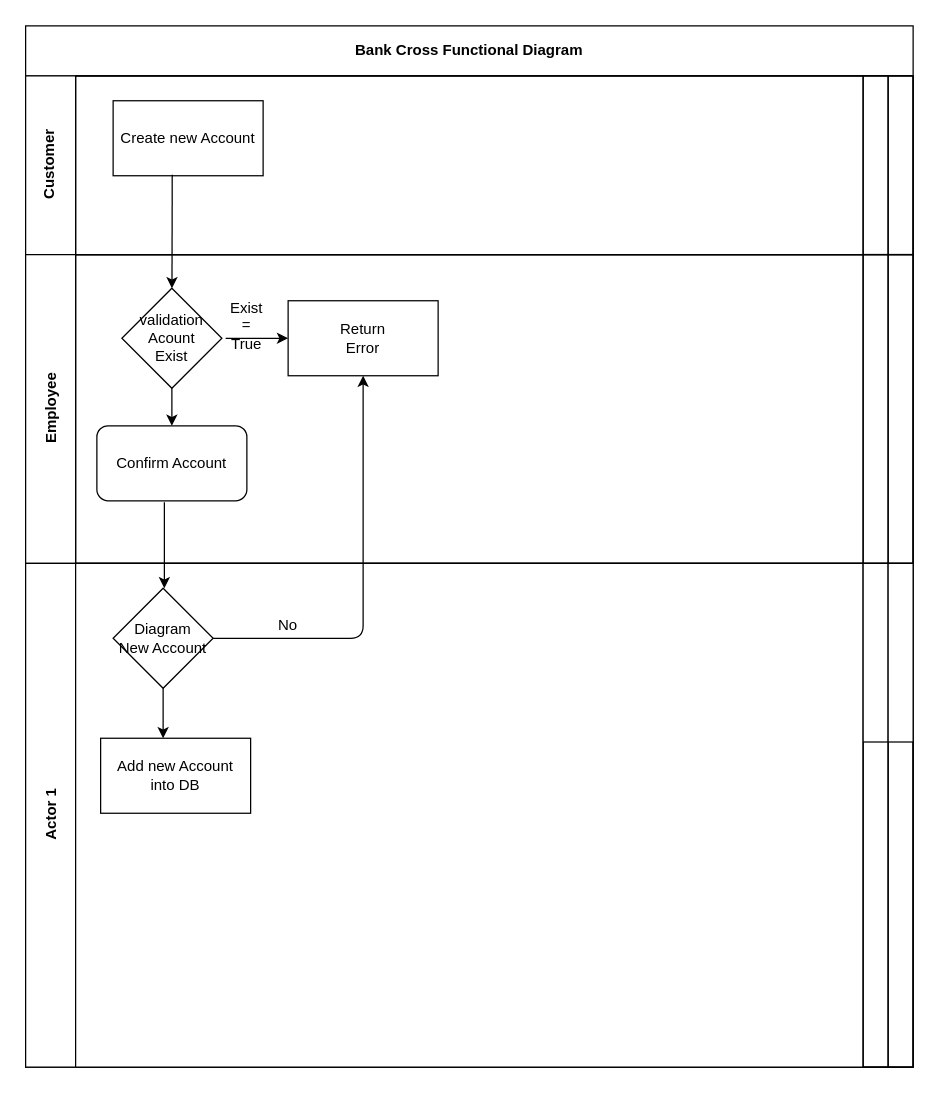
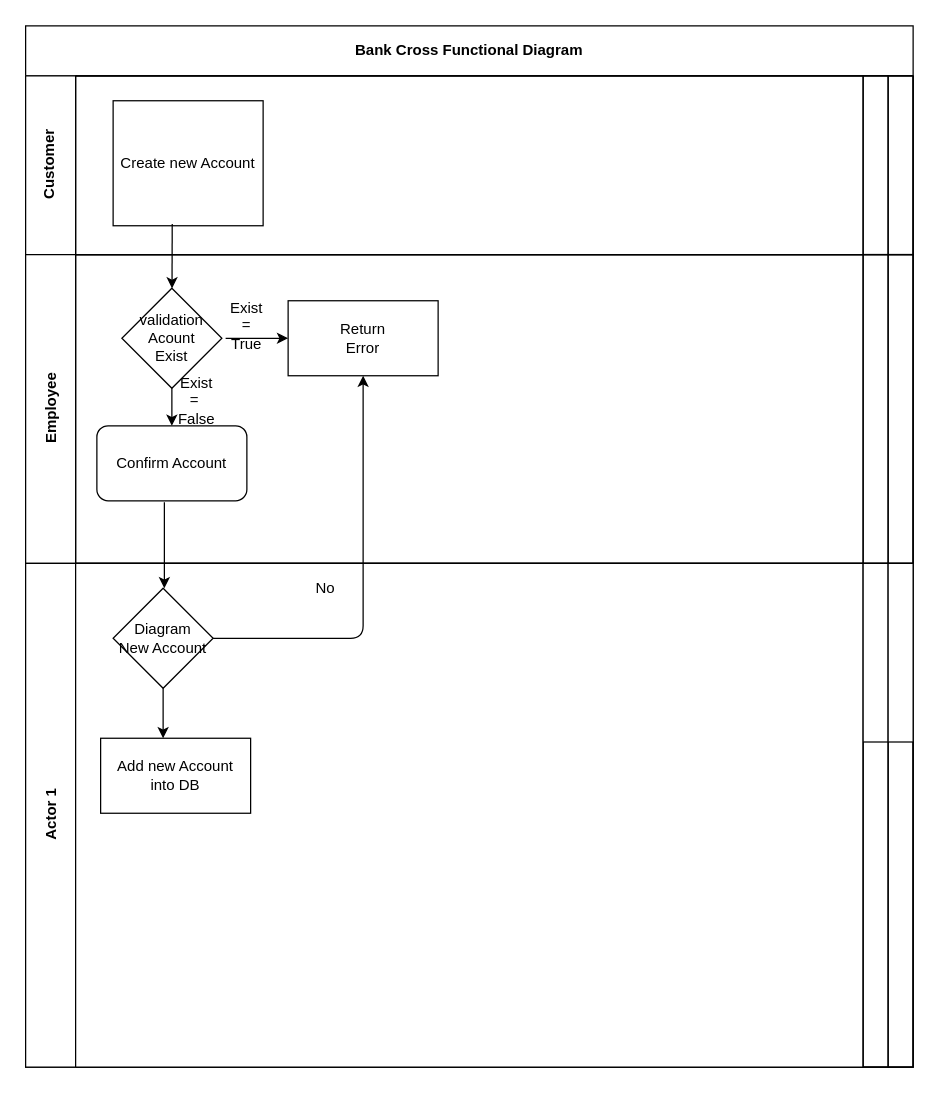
node "Create new Account": size 150x75 -> 150x125
node "Exist = False": added
node "No": moved (288, 626) -> (326, 588)
